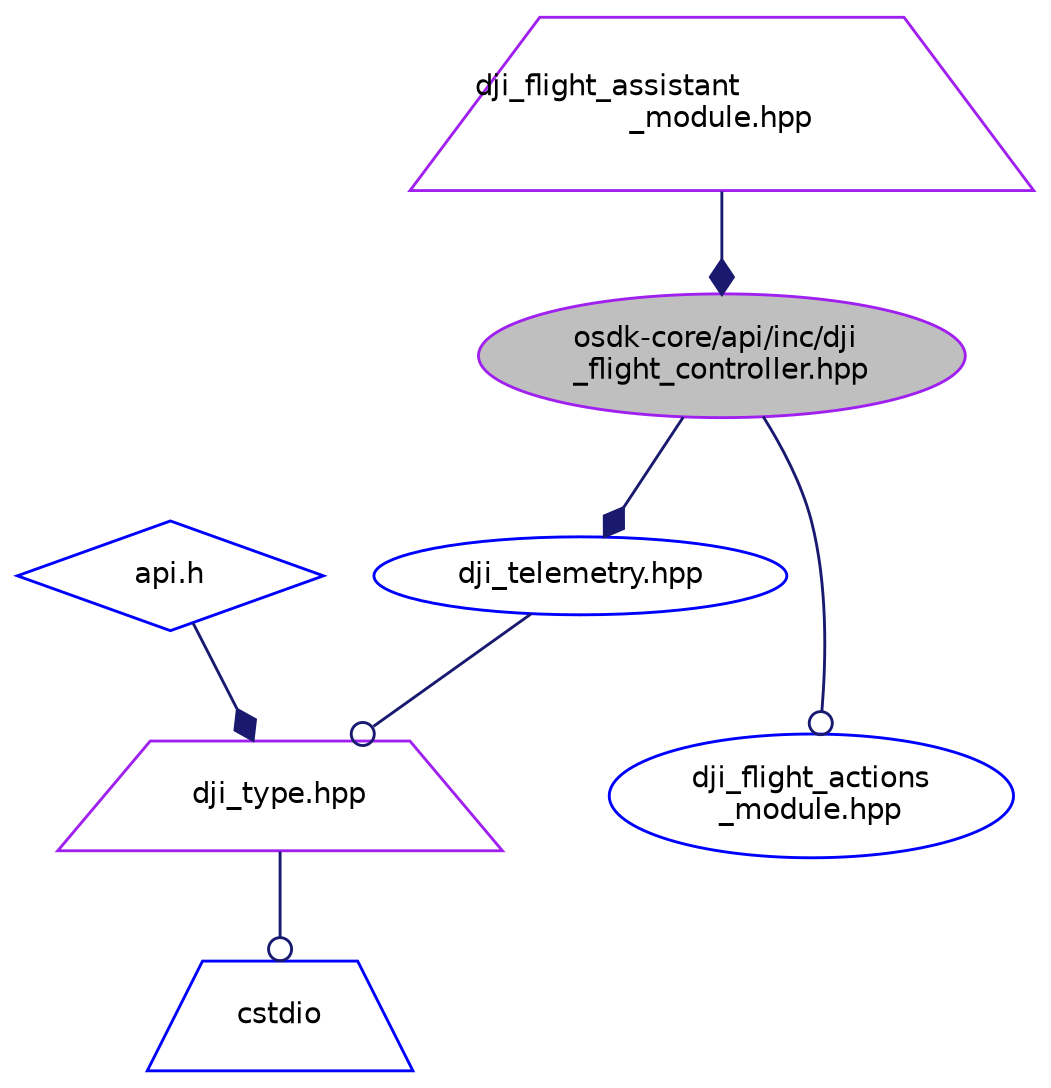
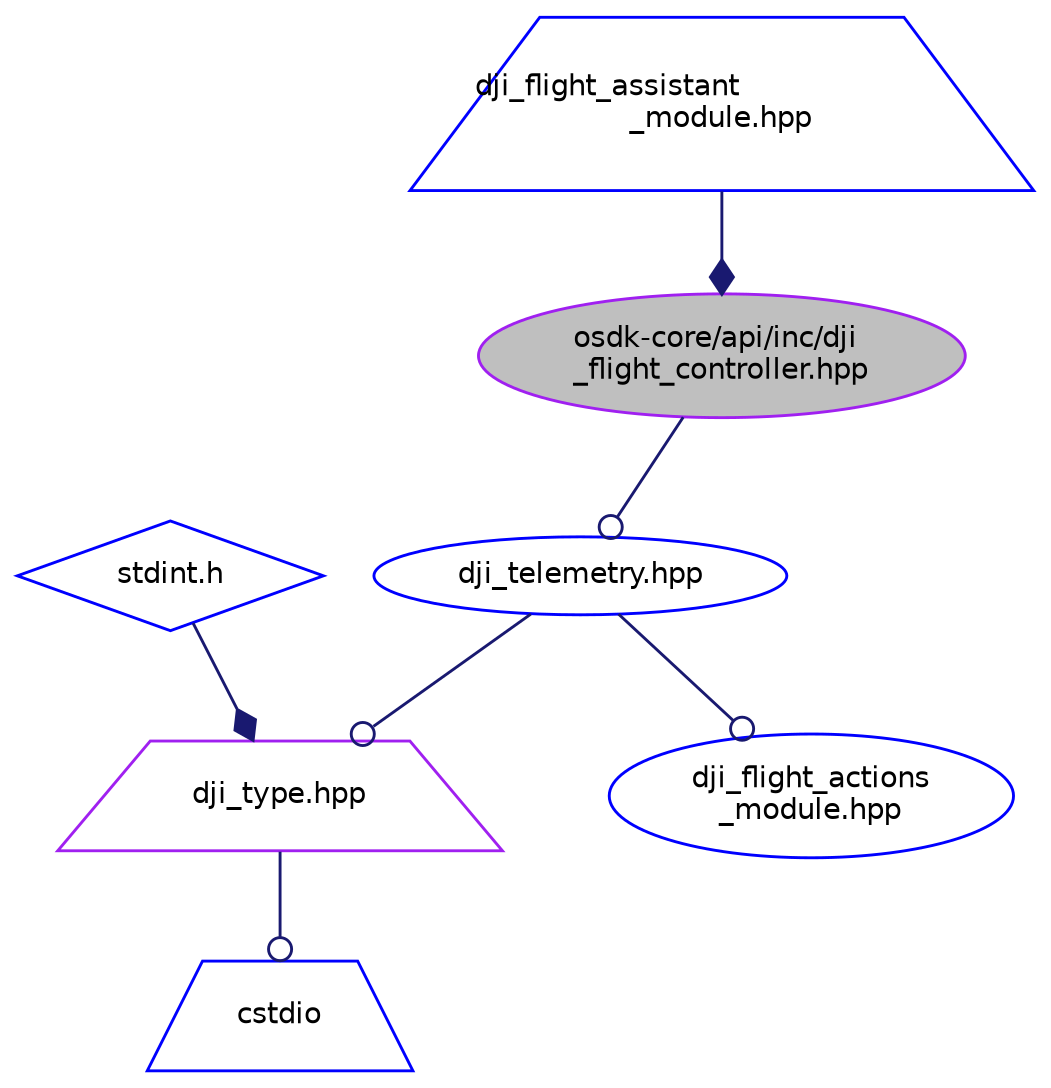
node "dji_flight_assistant _module.hpp": color purple -> blue
edge "osdk-core/api/inc/dji _flight_controller.hpp" -> "dji_telemetry.hpp": arrowhead diamond -> odot
edge "osdk-core/api/inc/dji _flight_controller.hpp" -> "dji_flight_actions _module.hpp": now "dji_telemetry.hpp" -> "dji_flight_actions _module.hpp"
node "api.h": label "api.h" -> "stdint.h"
